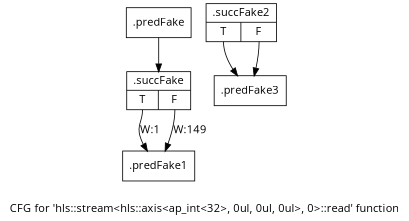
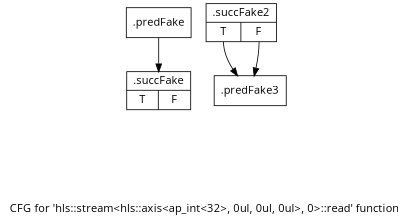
node ".predFake1": removed
